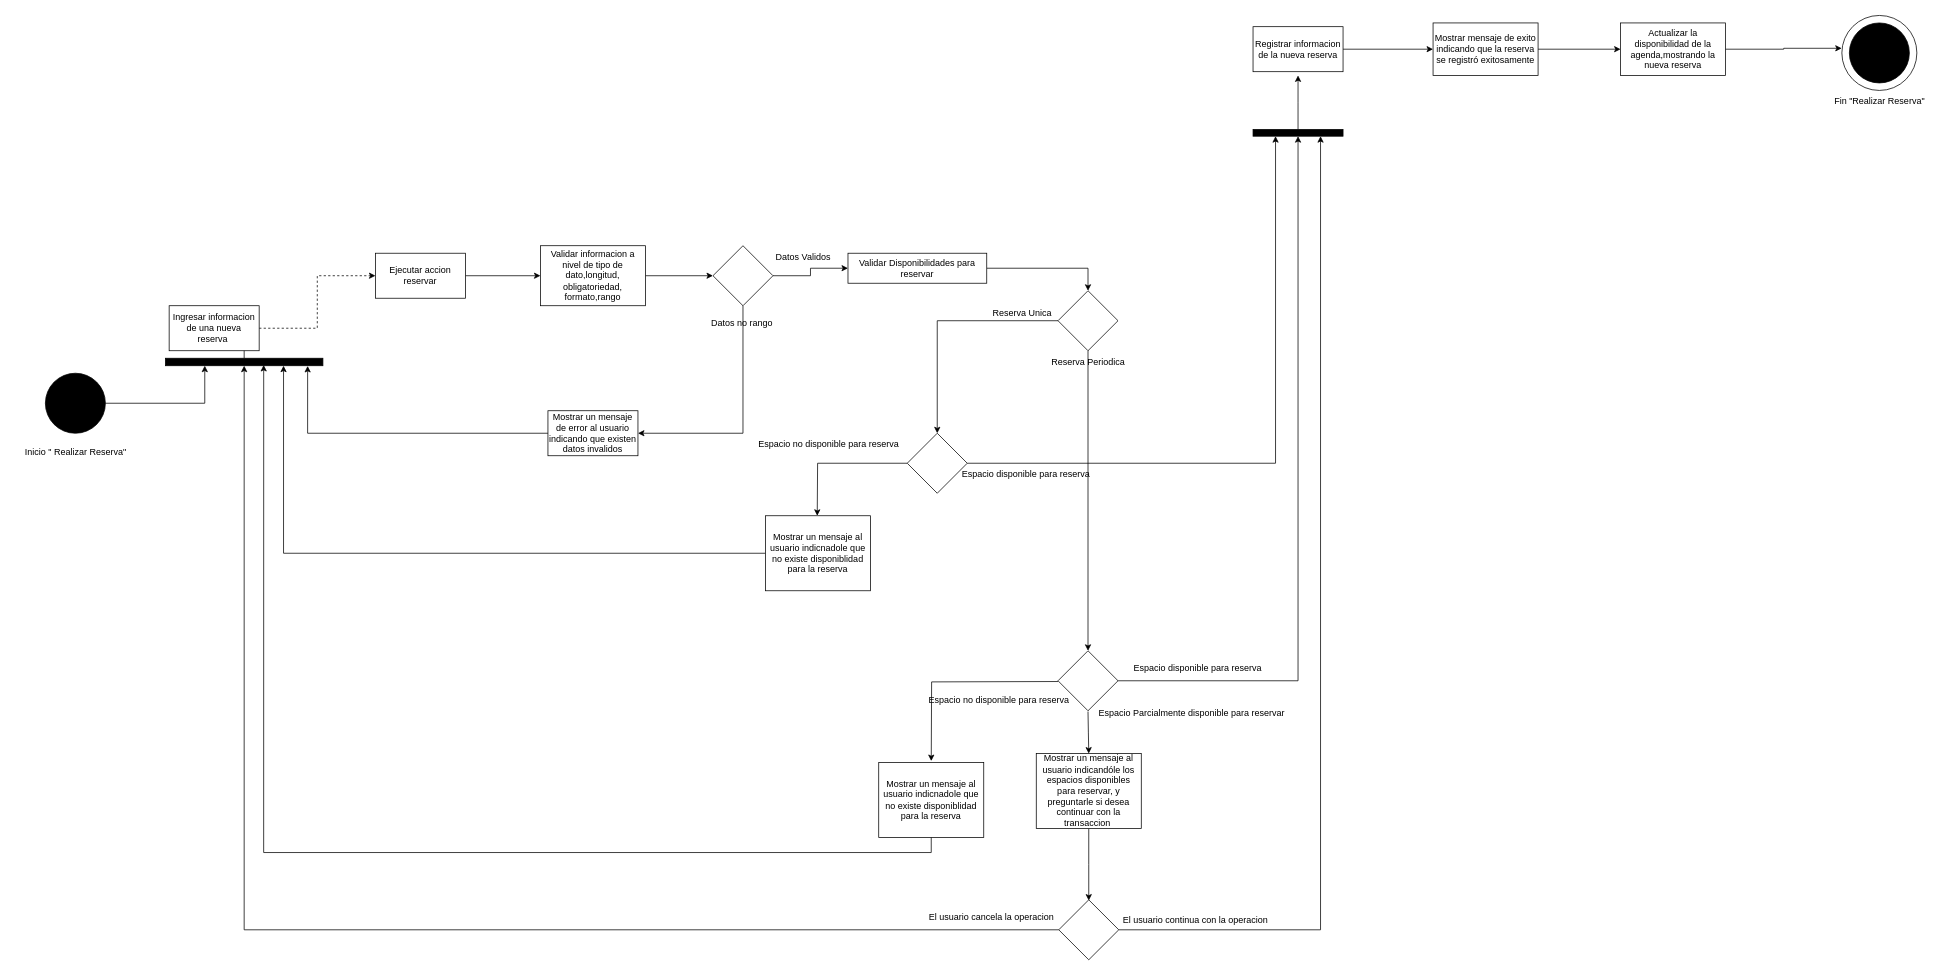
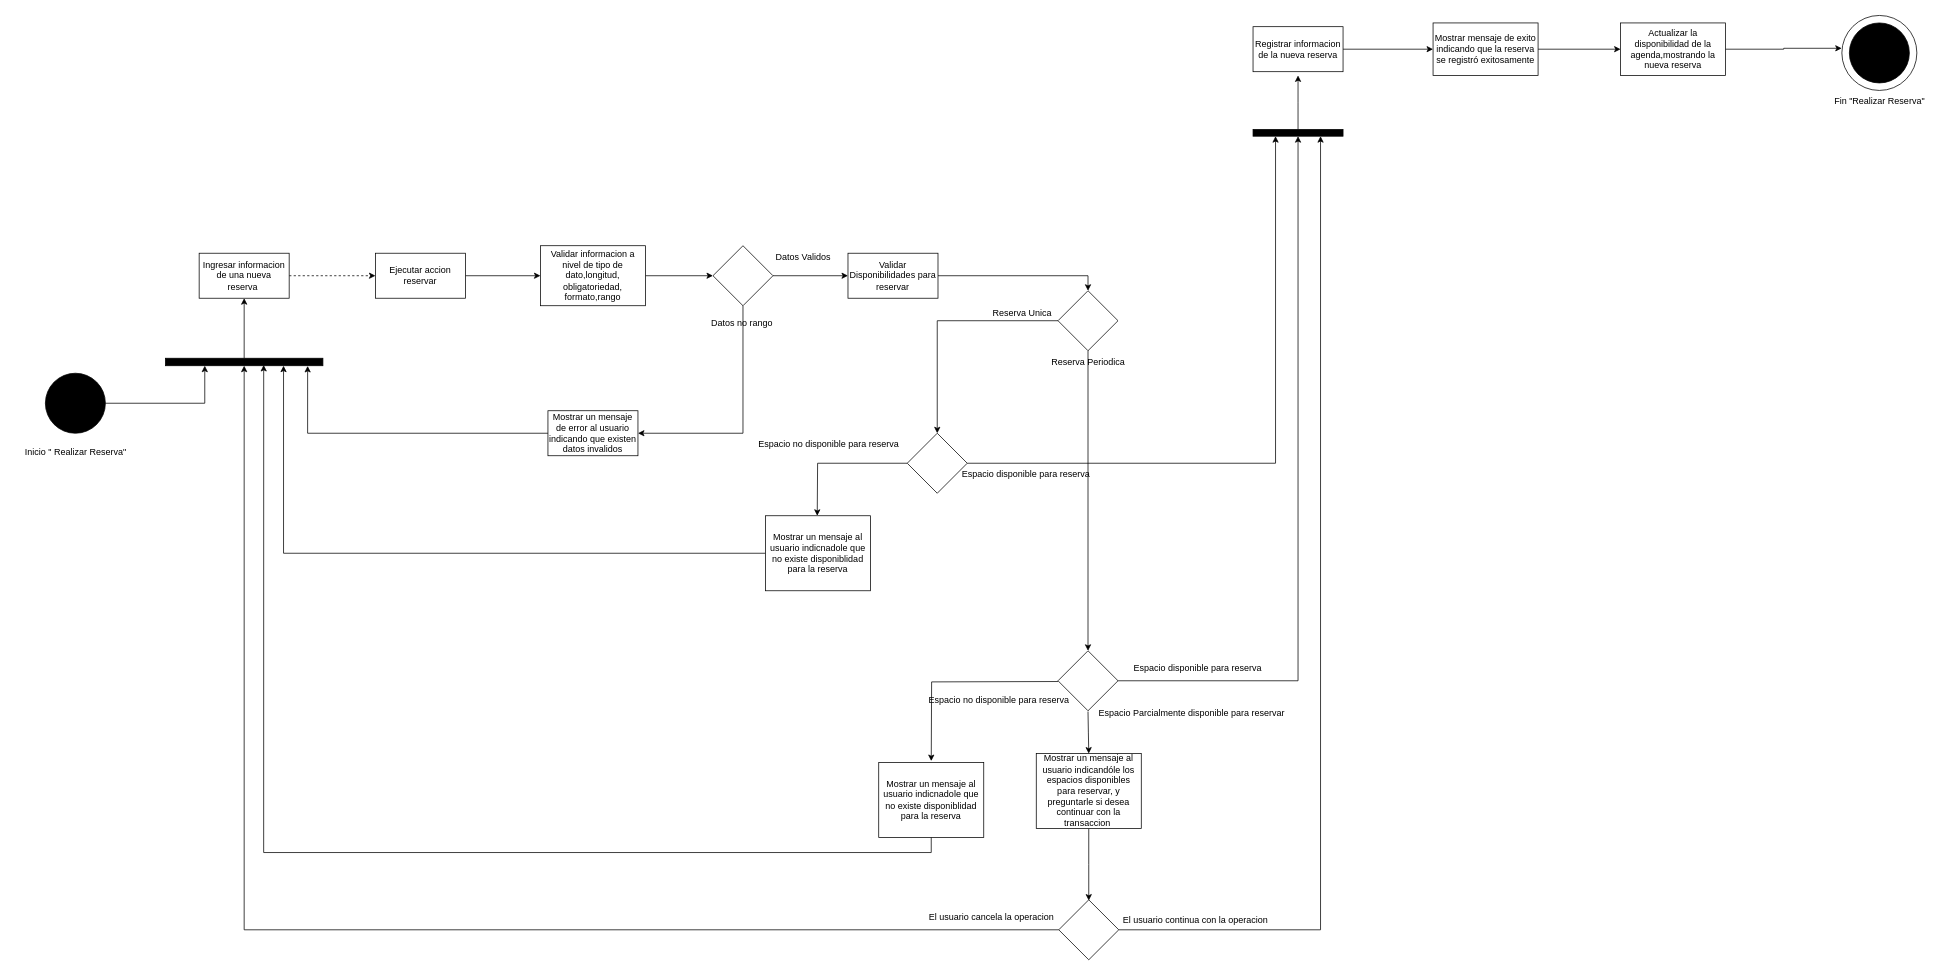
node "Validar Disponibilidades para reservar": size 139x30 -> 90x45
node "Ingresar informacion de una nueva reserva": moved (214, 328) -> (244, 276)
